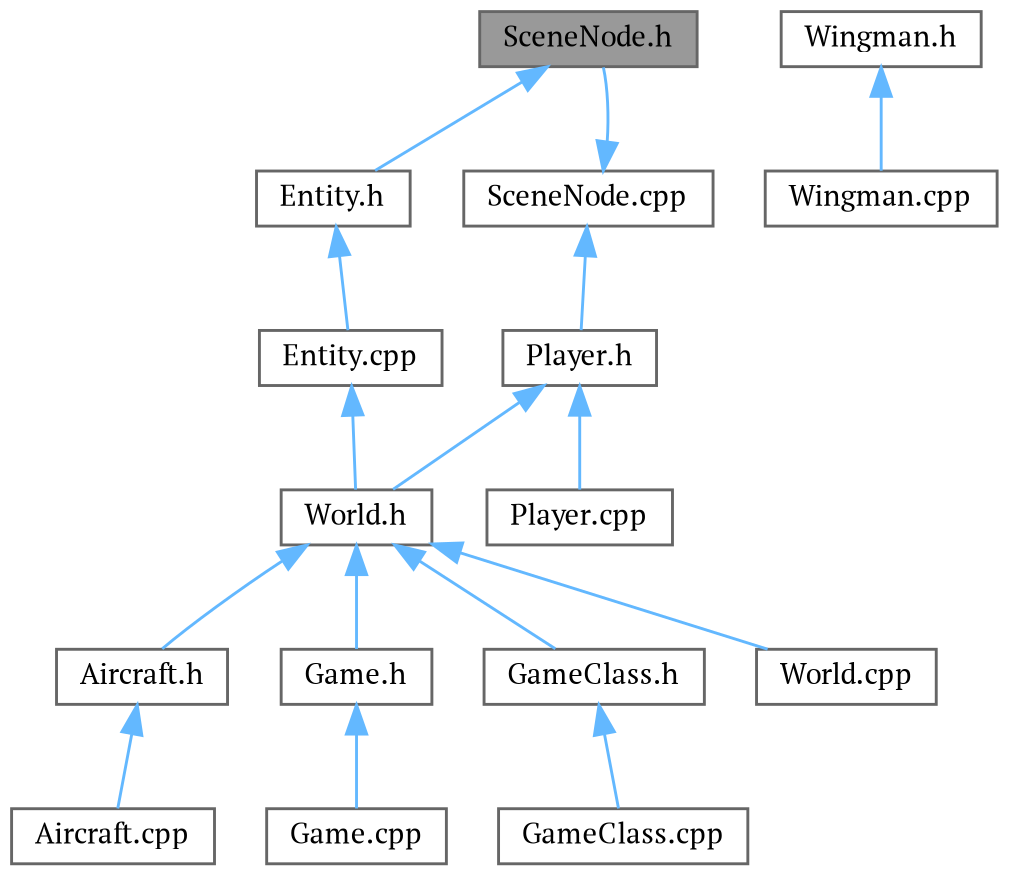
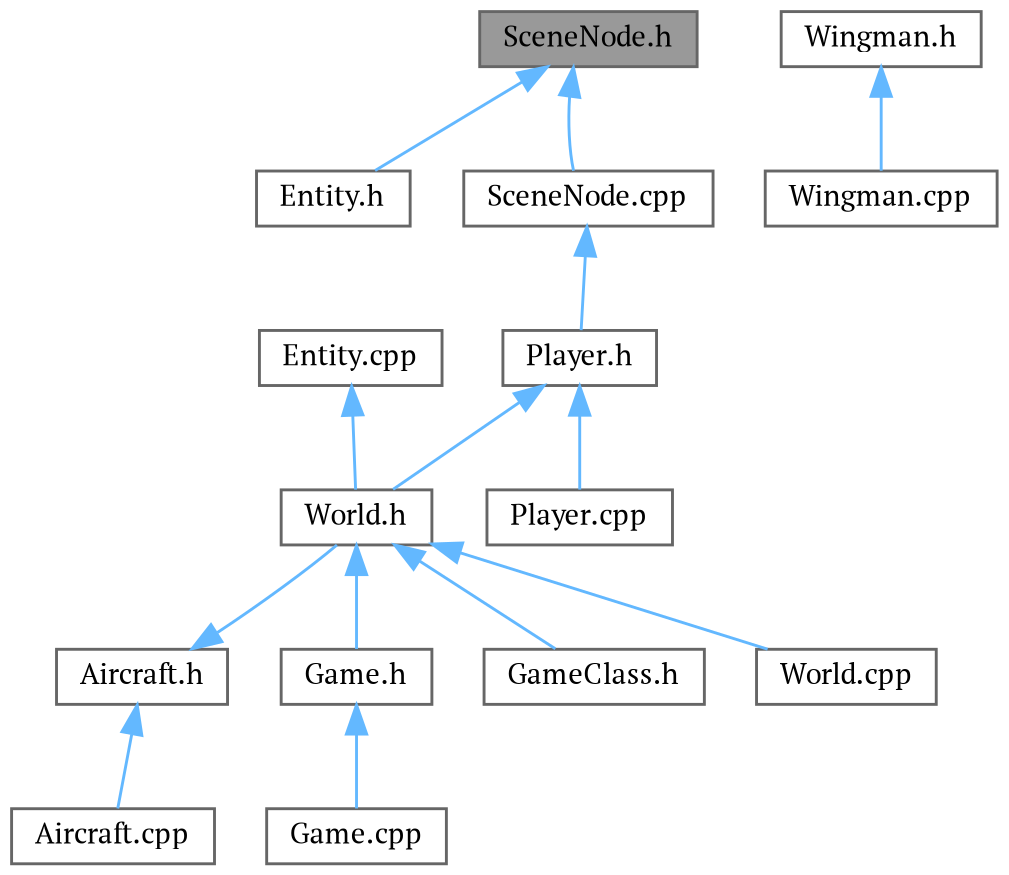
edge "SceneNode.h" -> "SceneNode.cpp": reversed
edge "Entity.cpp" -> "Entity.h": removed
edge "Aircraft.h" -> "World.h": reversed
node "GameClass.cpp": removed
